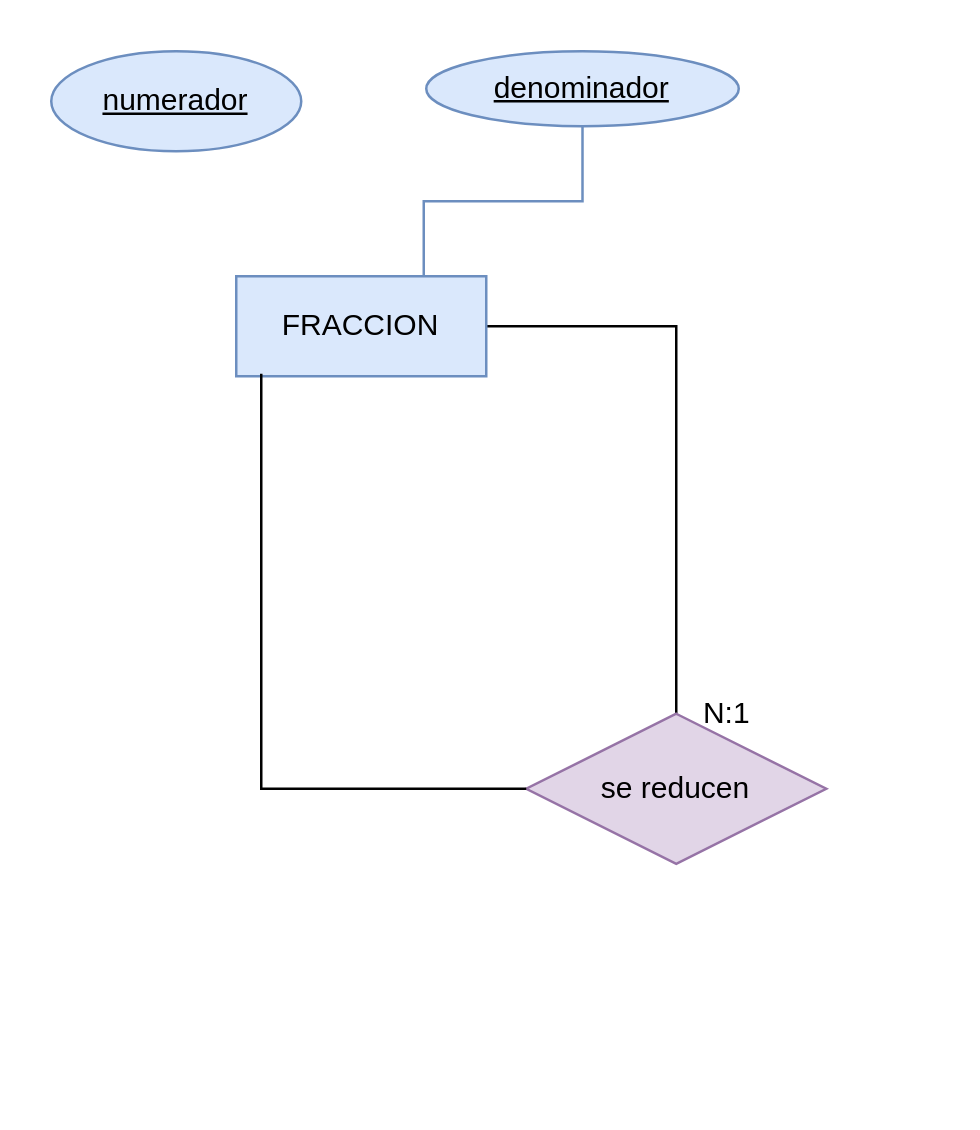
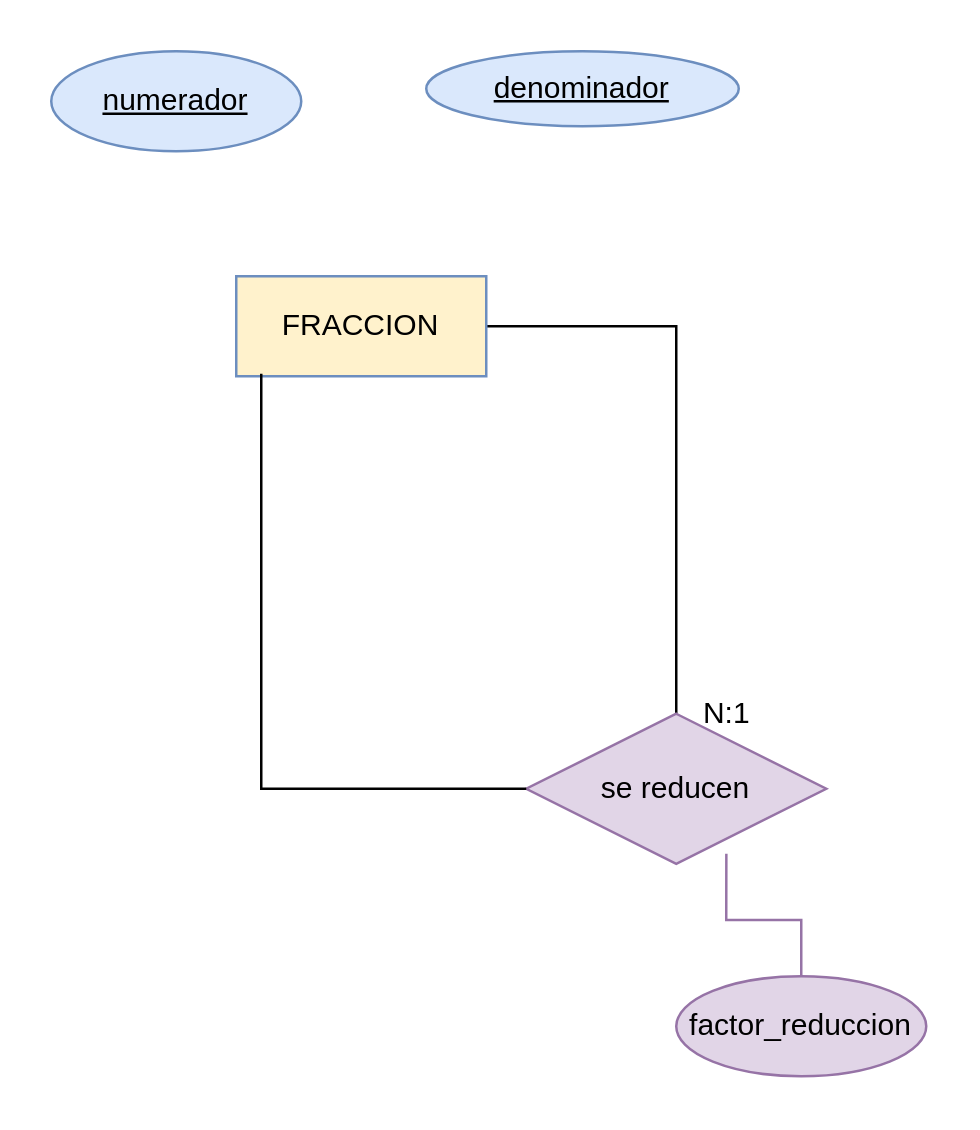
edge "denominador" -- "FRACCION": removed
node "FRACCION": fillcolor #dae8fc -> #fff2cc
edge "se reducen" -- "factor_reduccion": added
node "factor_reduccion": added
